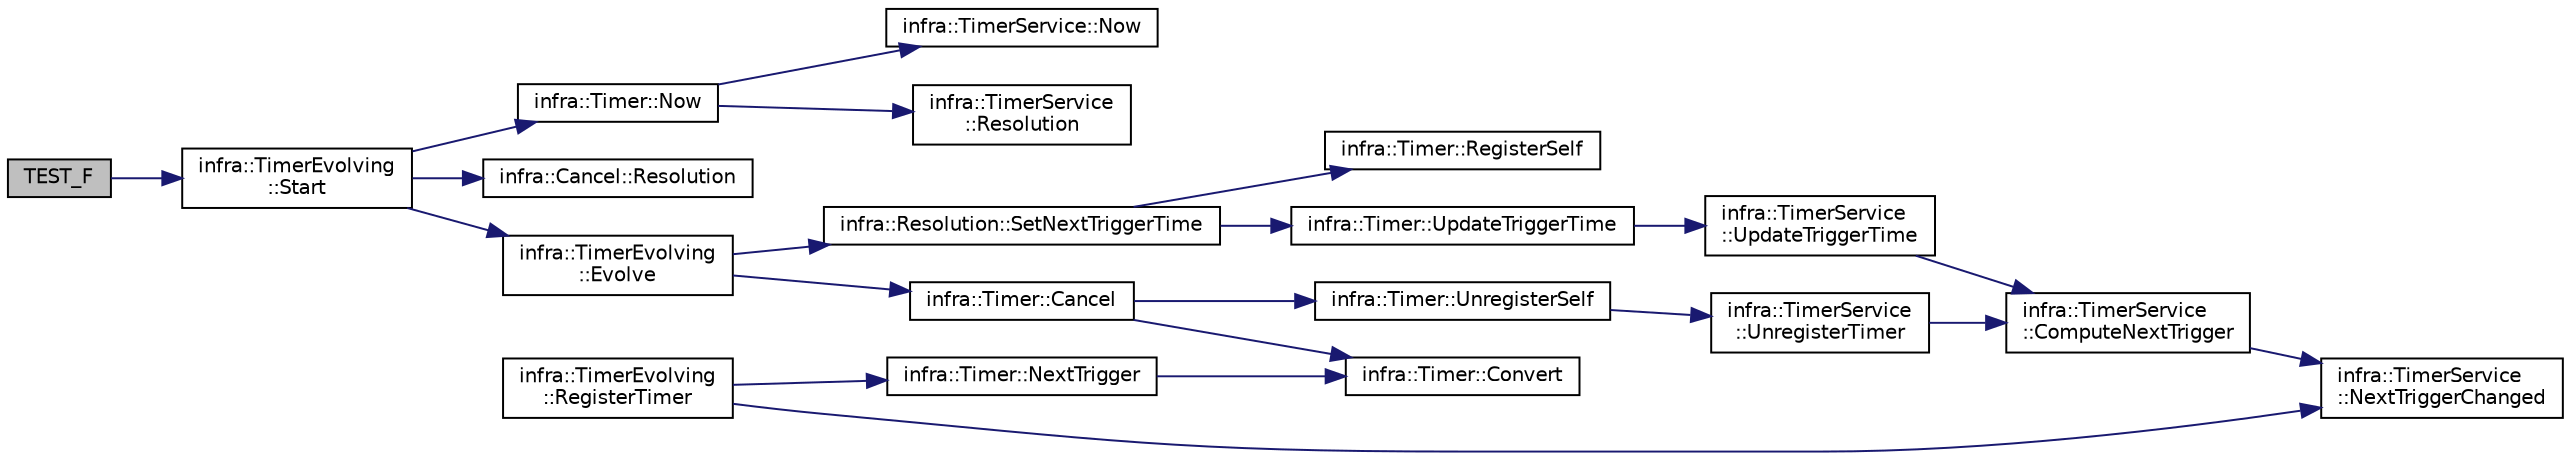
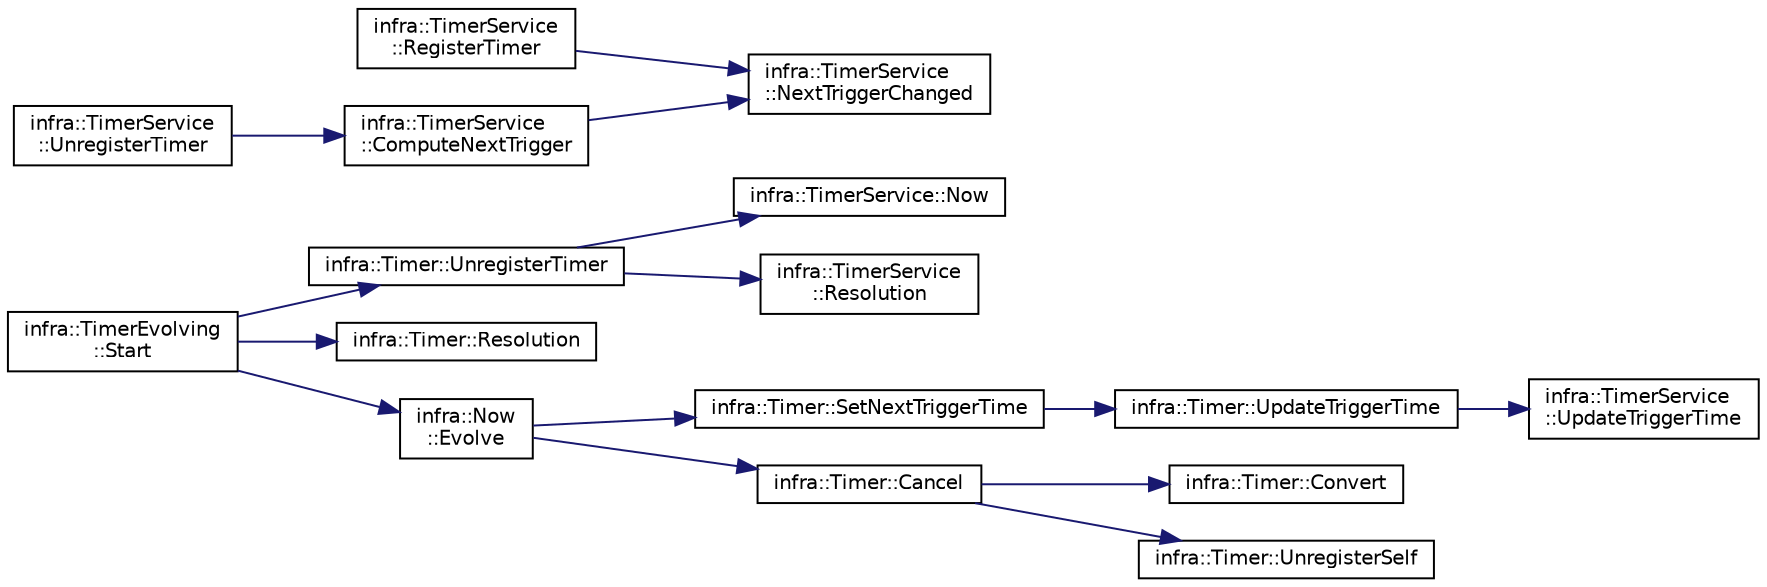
node "infra::Timer::Now": label "infra::Timer::Now" -> "infra::Timer::UnregisterTimer"
node "infra::Timer::RegisterSelf": removed
node "TEST_F": removed
node "infra::Cancel::Resolution": label "infra::Cancel::Resolution" -> "infra::Timer::Resolution"
node "infra::Resolution::SetNextTriggerTime": label "infra::Resolution::SetNextTriggerTime" -> "infra::Timer::SetNextTriggerTime"
node "infra::TimerEvolving ::Evolve": label "infra::TimerEvolving ::Evolve" -> "infra::Now ::Evolve"
edge "infra::TimerService ::UpdateTriggerTime" -> "infra::TimerService ::ComputeNextTrigger": removed
edge "infra::Timer::UnregisterSelf" -> "infra::TimerService ::UnregisterTimer": removed
node "infra::Timer::NextTrigger": removed
node "infra::TimerEvolving ::RegisterTimer": label "infra::TimerEvolving ::RegisterTimer" -> "infra::TimerService ::RegisterTimer"
